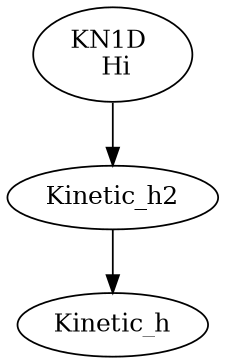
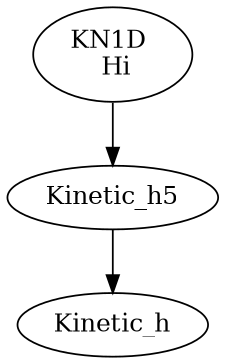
node "Kinetic_h2": label "Kinetic_h2" -> "Kinetic_h5"
